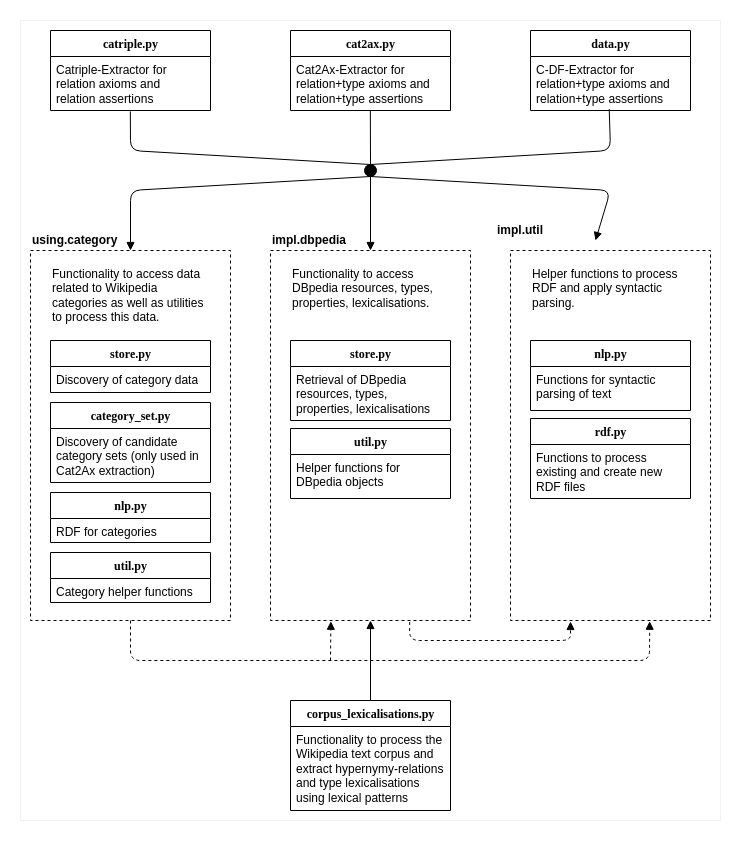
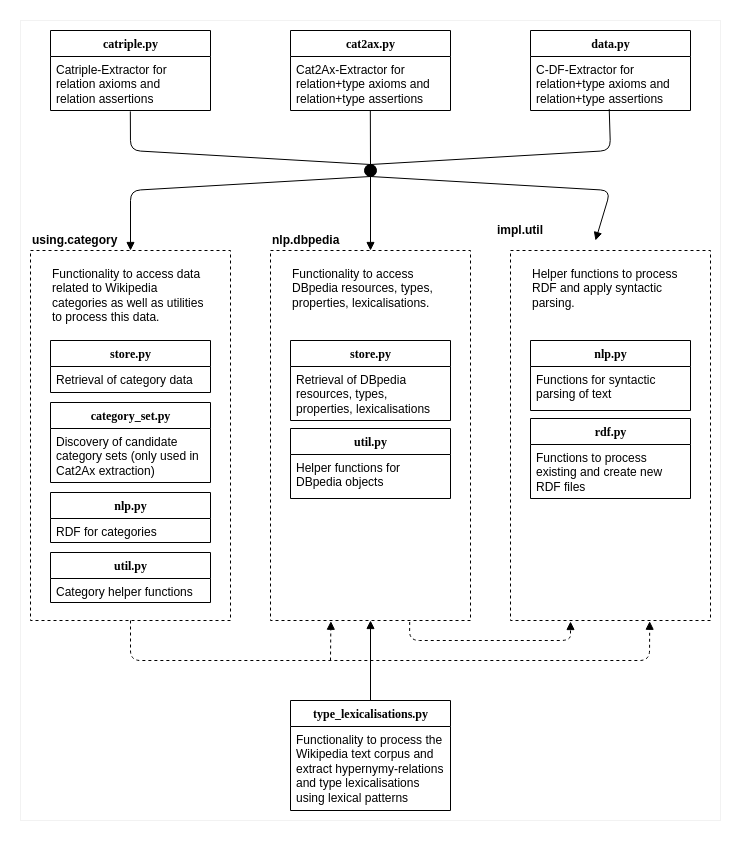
node "impl.dbpedia": label "impl.dbpedia" -> "nlp.dbpedia"
node "Discovery of category data": label "Discovery of category data" -> "Retrieval of category data"
node "corpus_lexicalisations.py": label "corpus_lexicalisations.py" -> "type_lexicalisations.py"
